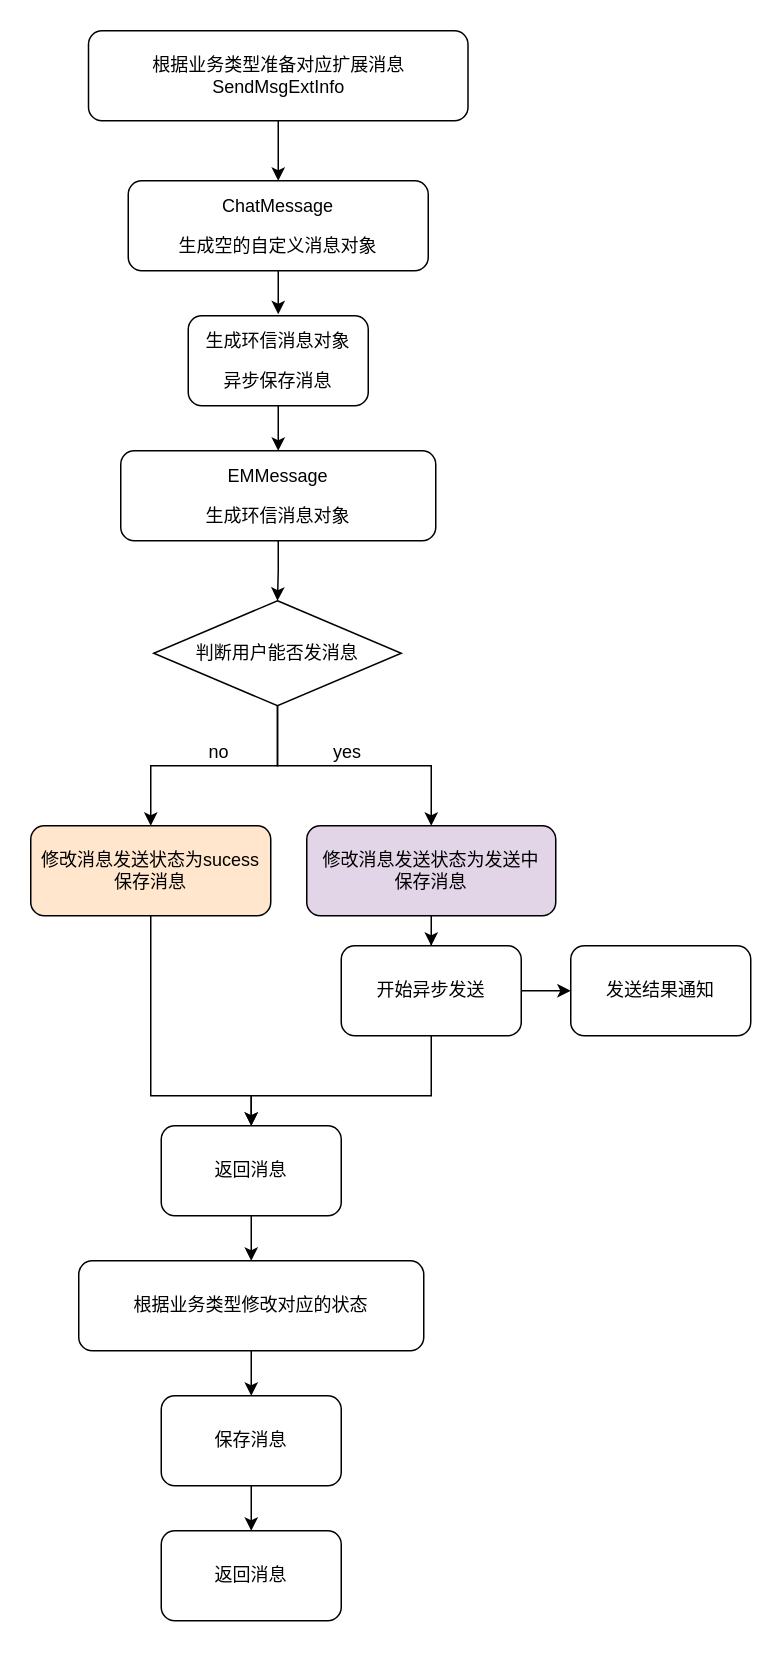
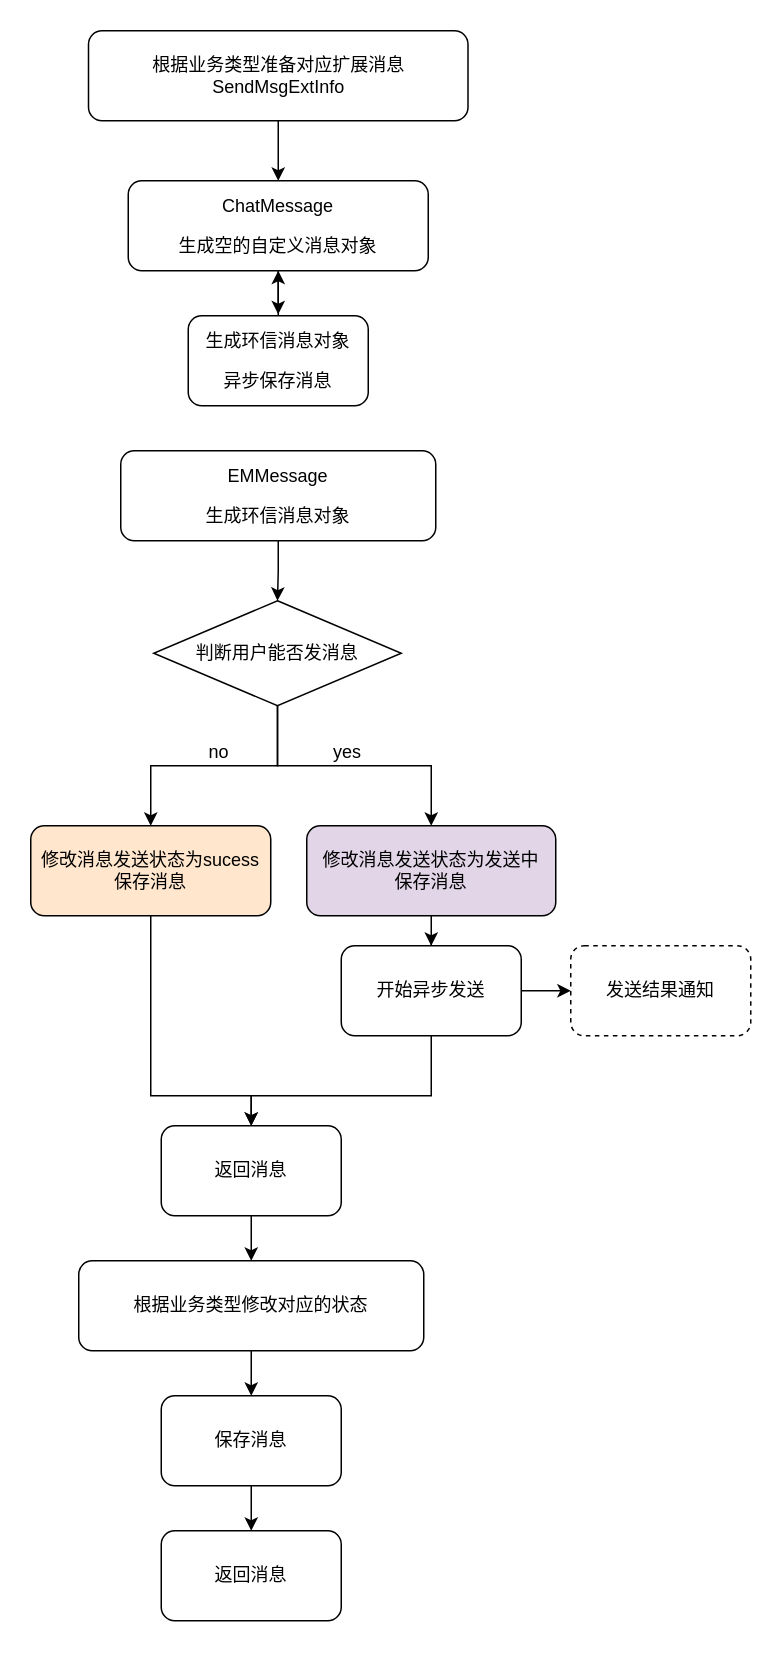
edge "生成环信消息对象 异步保存消息" -> "EMMessage 生成环信消息对象": now "生成环信消息对象 异步保存消息" -> "ChatMessage 生成空的自定义消息对象"
node "发送结果通知": style solid -> dashed
